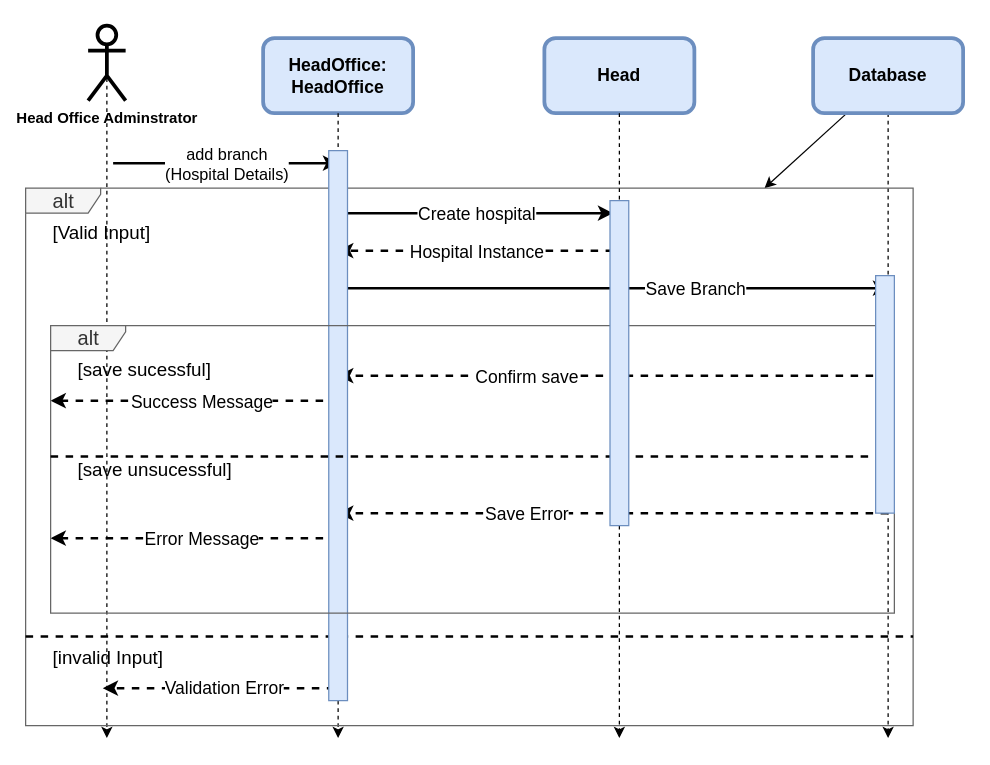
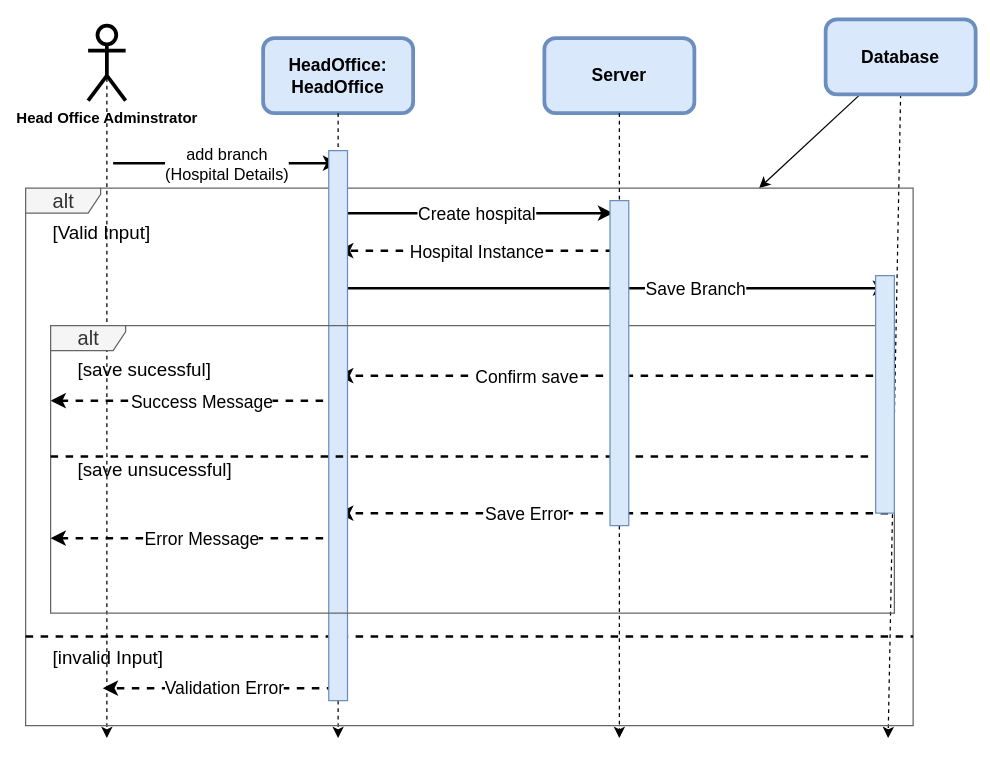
node "Head": label "Head" -> "Server"
node "Database": moved (888, 76) -> (901, 57)
